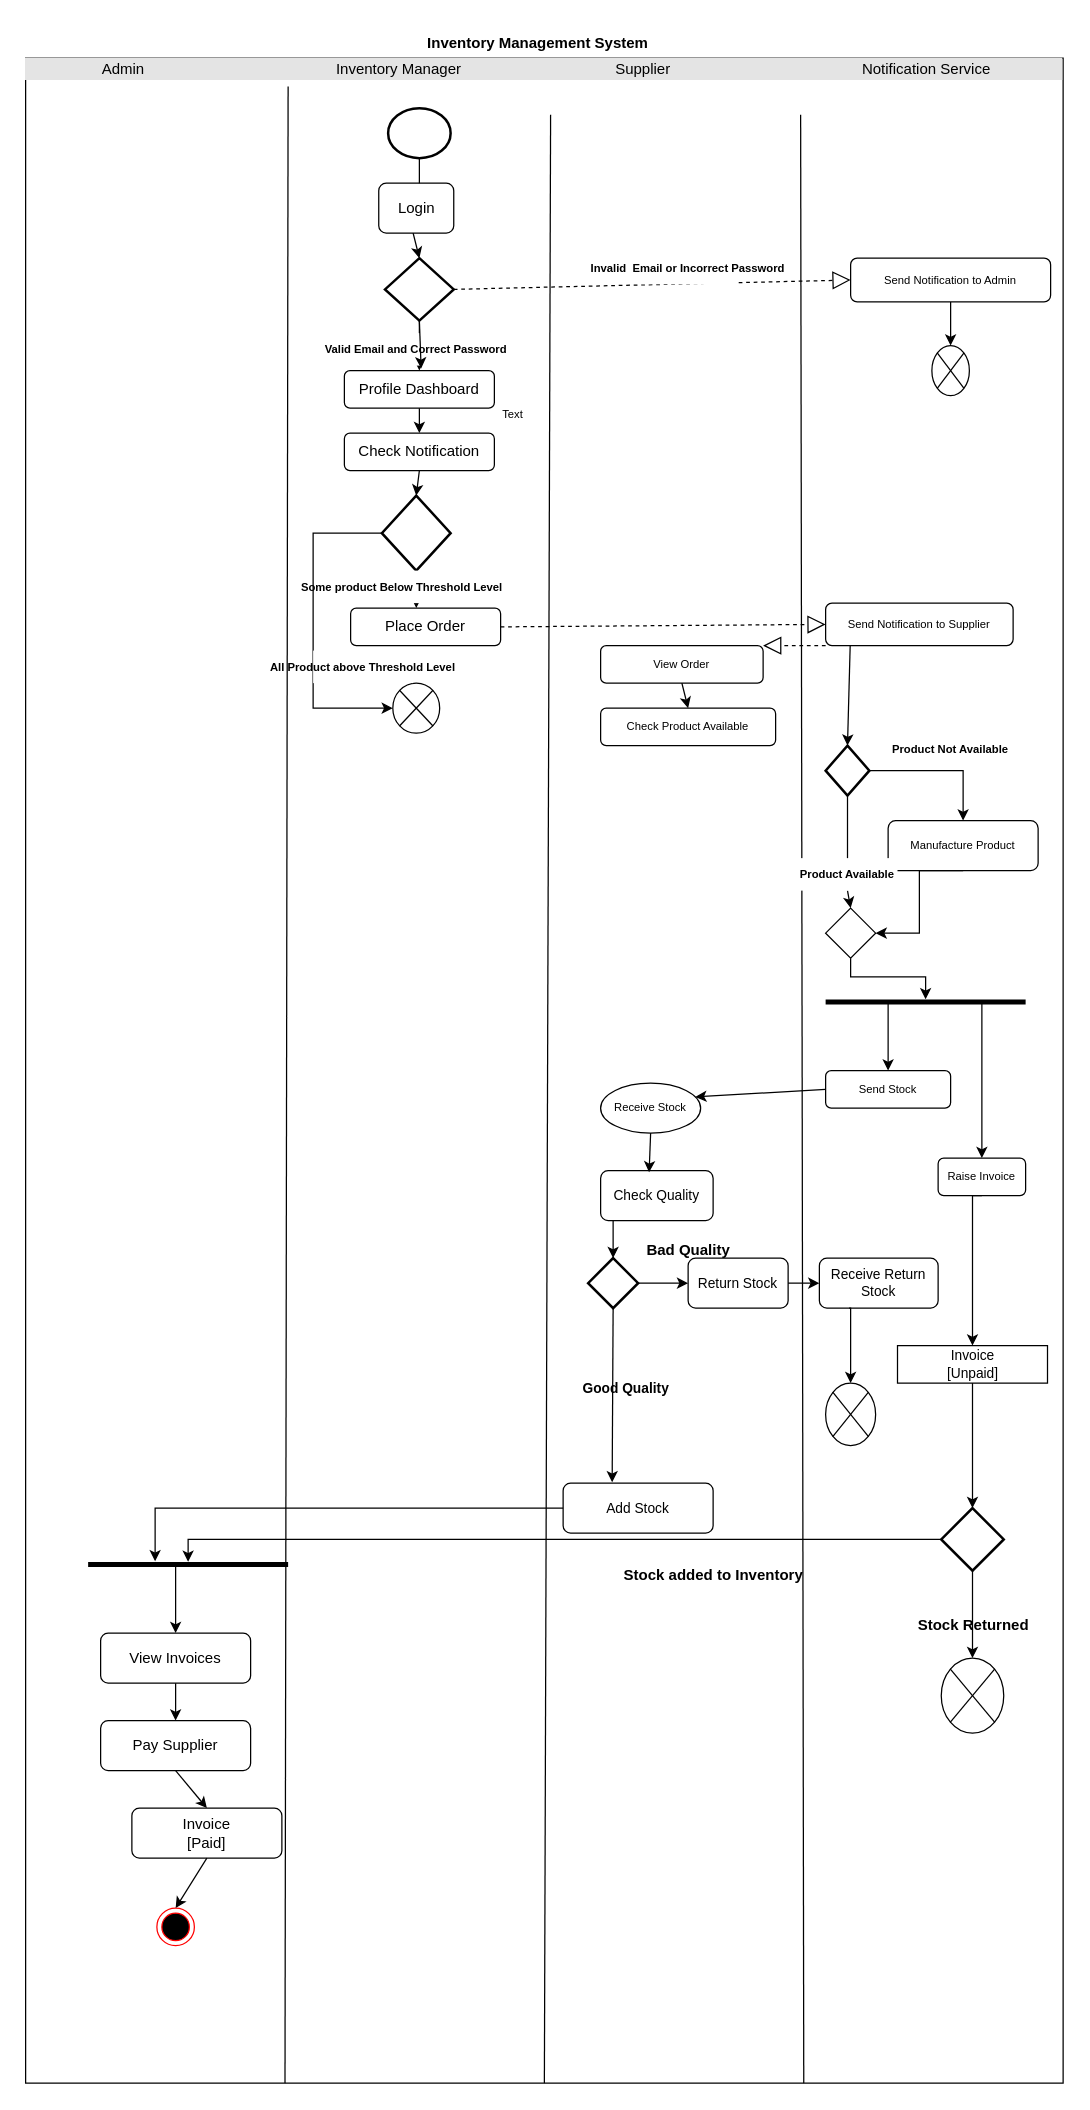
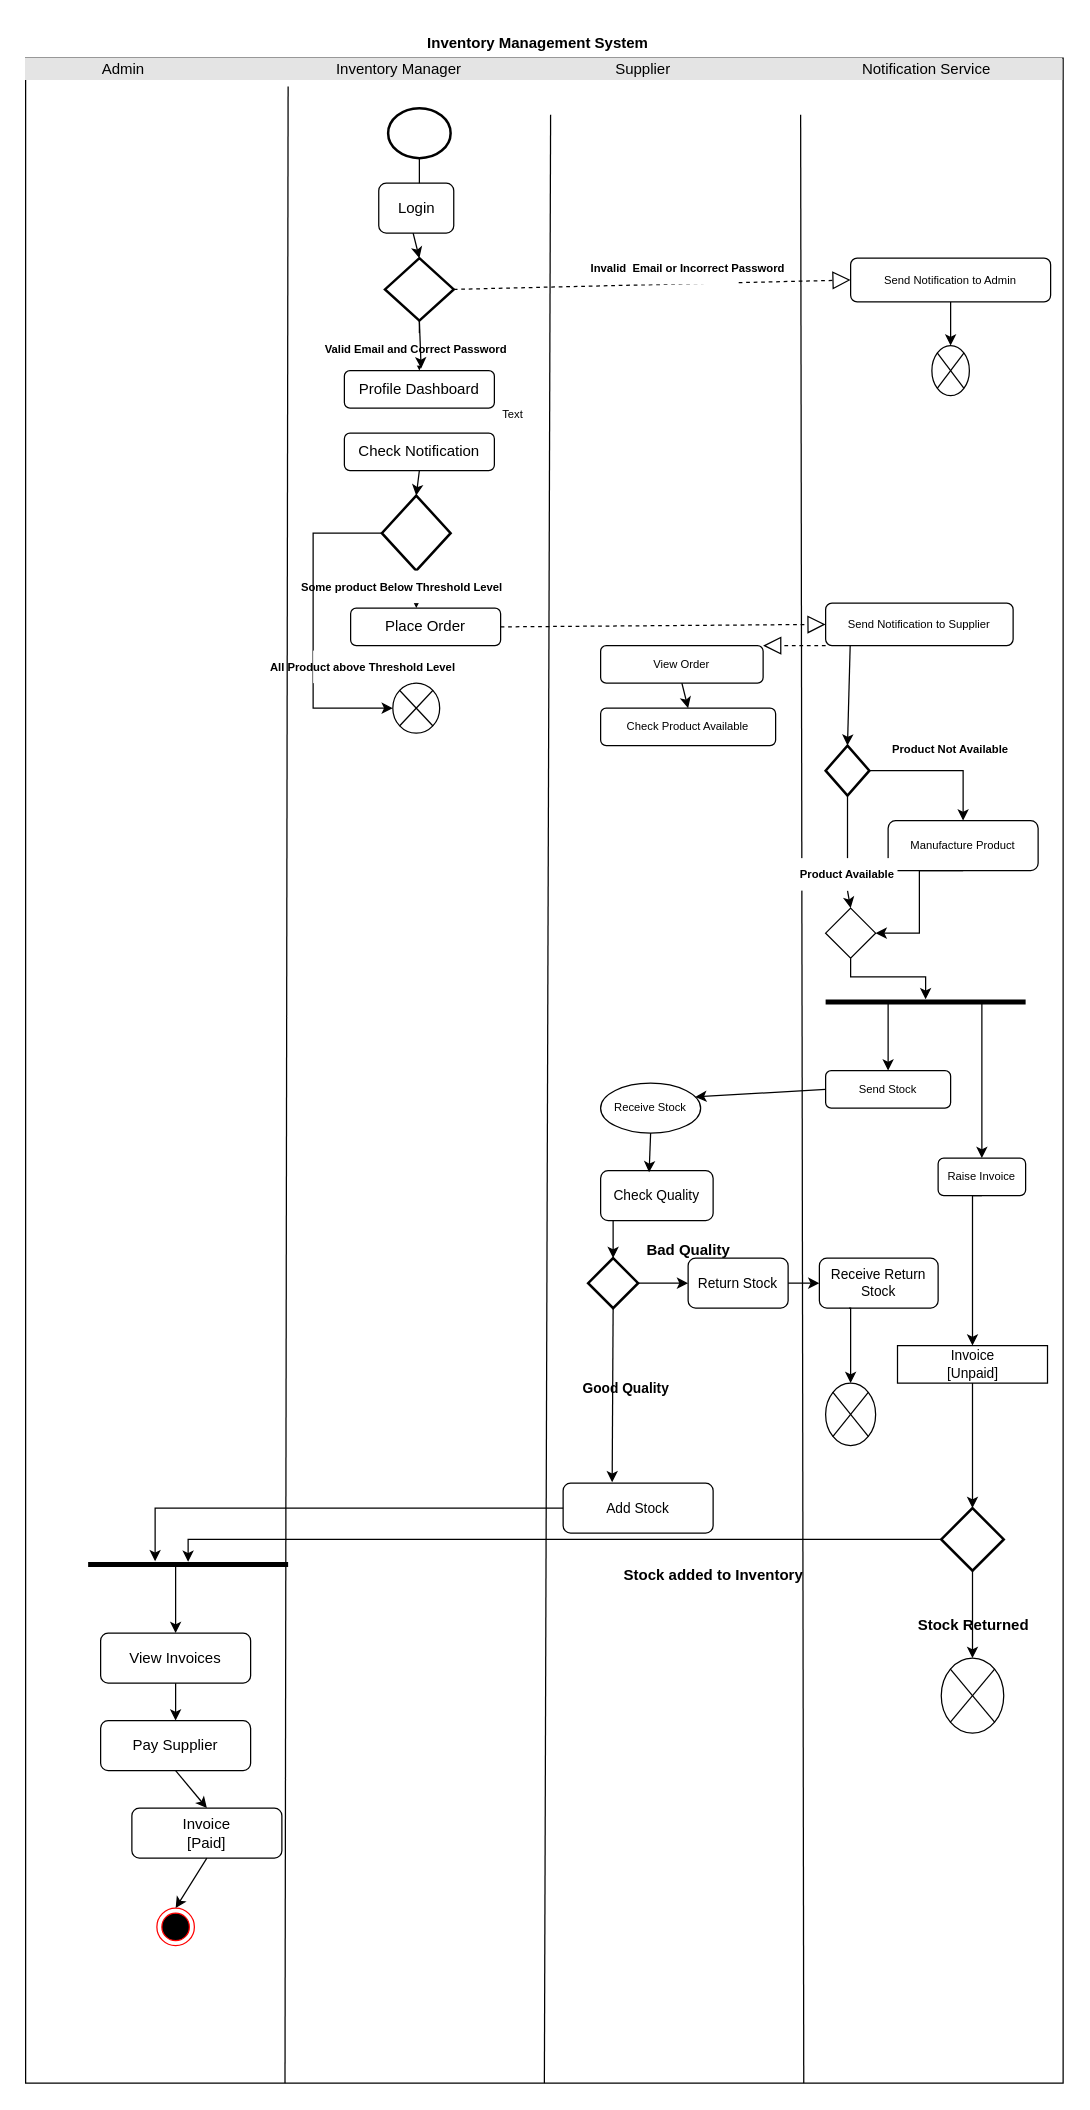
edge "Profile Dashboard" -> "Check Notification": removed
